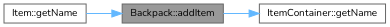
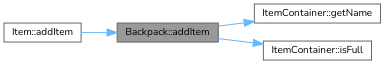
node "Item::getName": label "Item::getName" -> "Item::addItem"
node "ItemContainer::isFull": added
